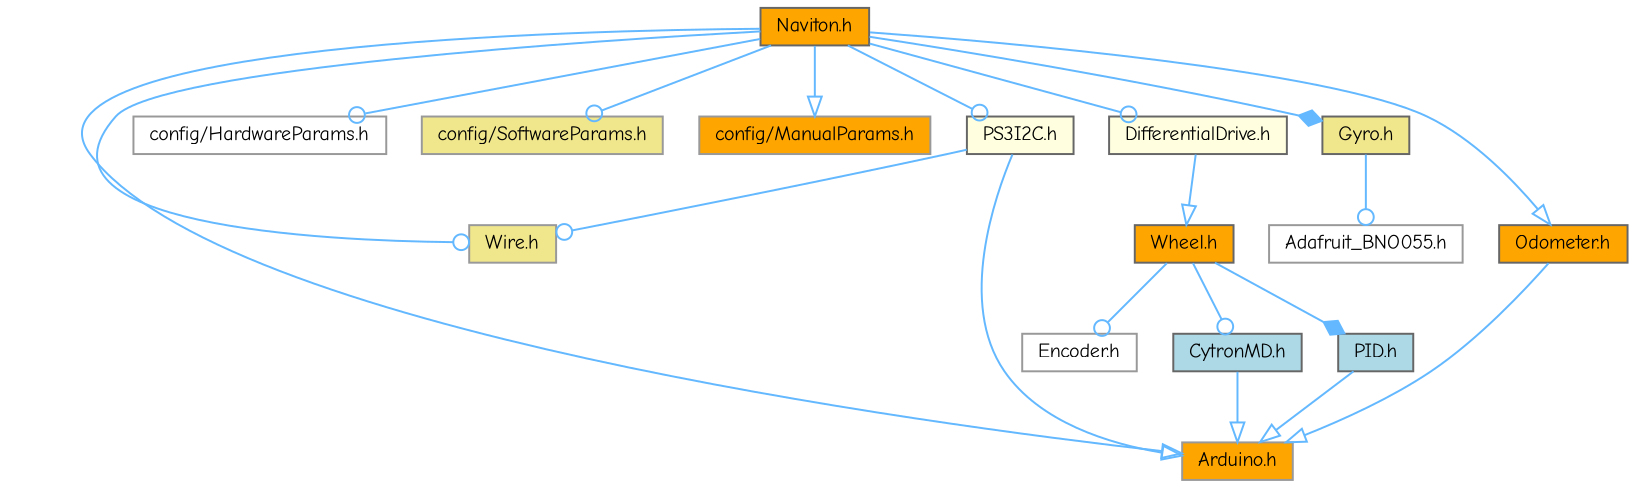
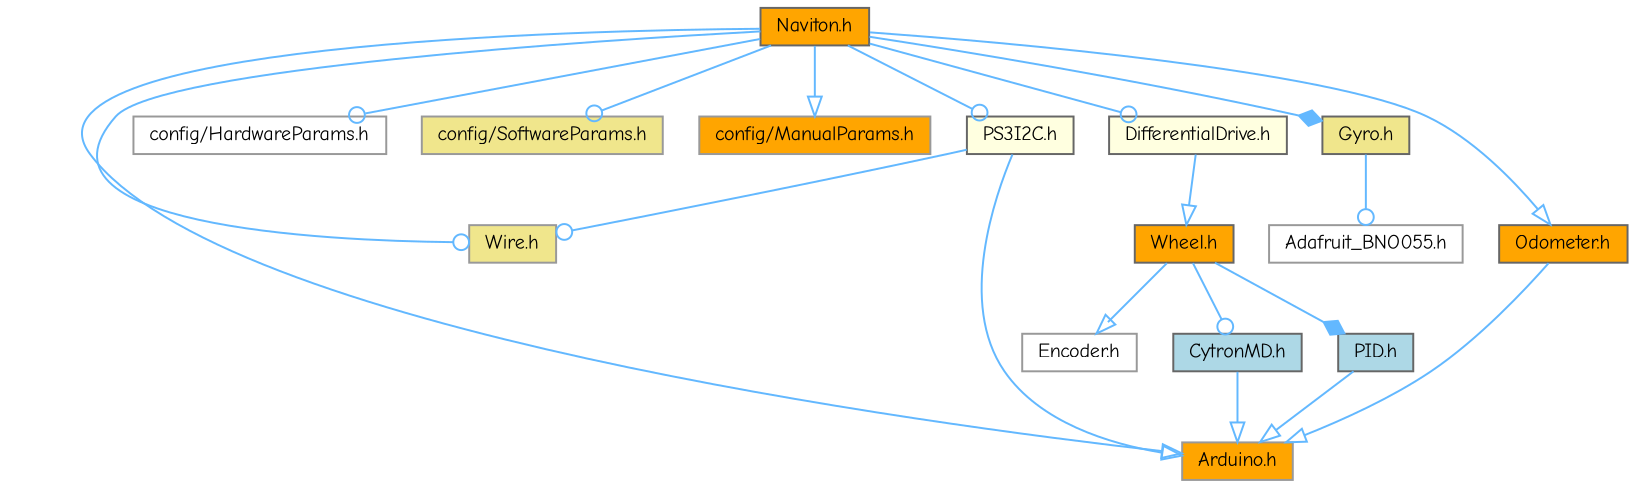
edge "Wheel.h" -> "Encoder.h": arrowhead odot -> onormal
